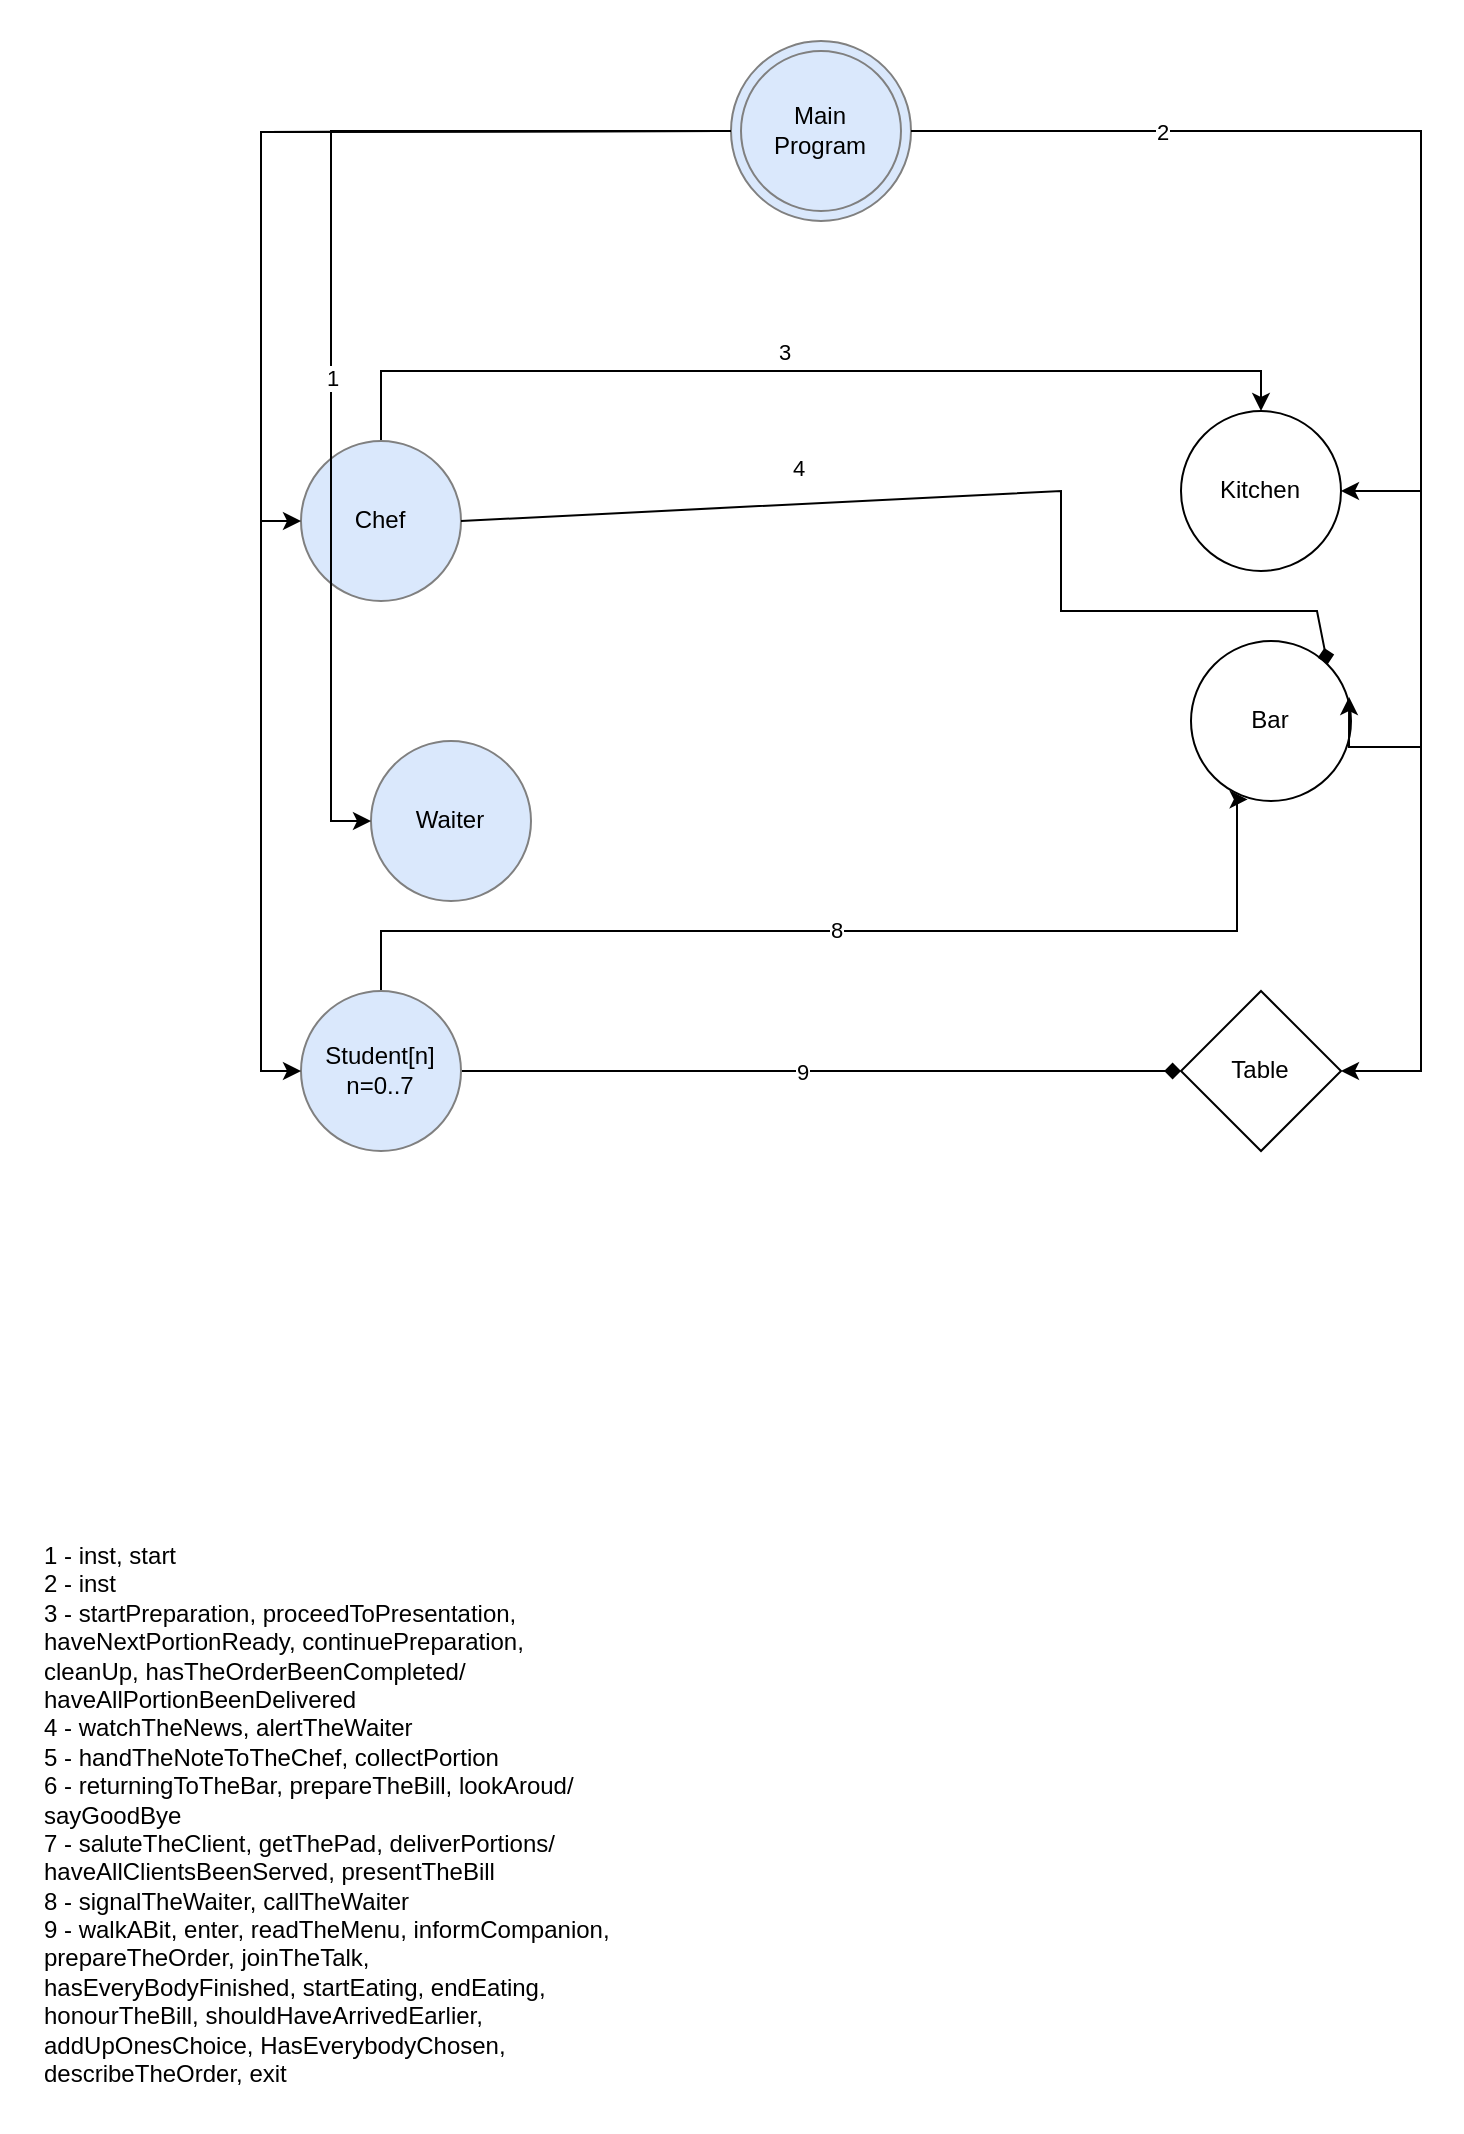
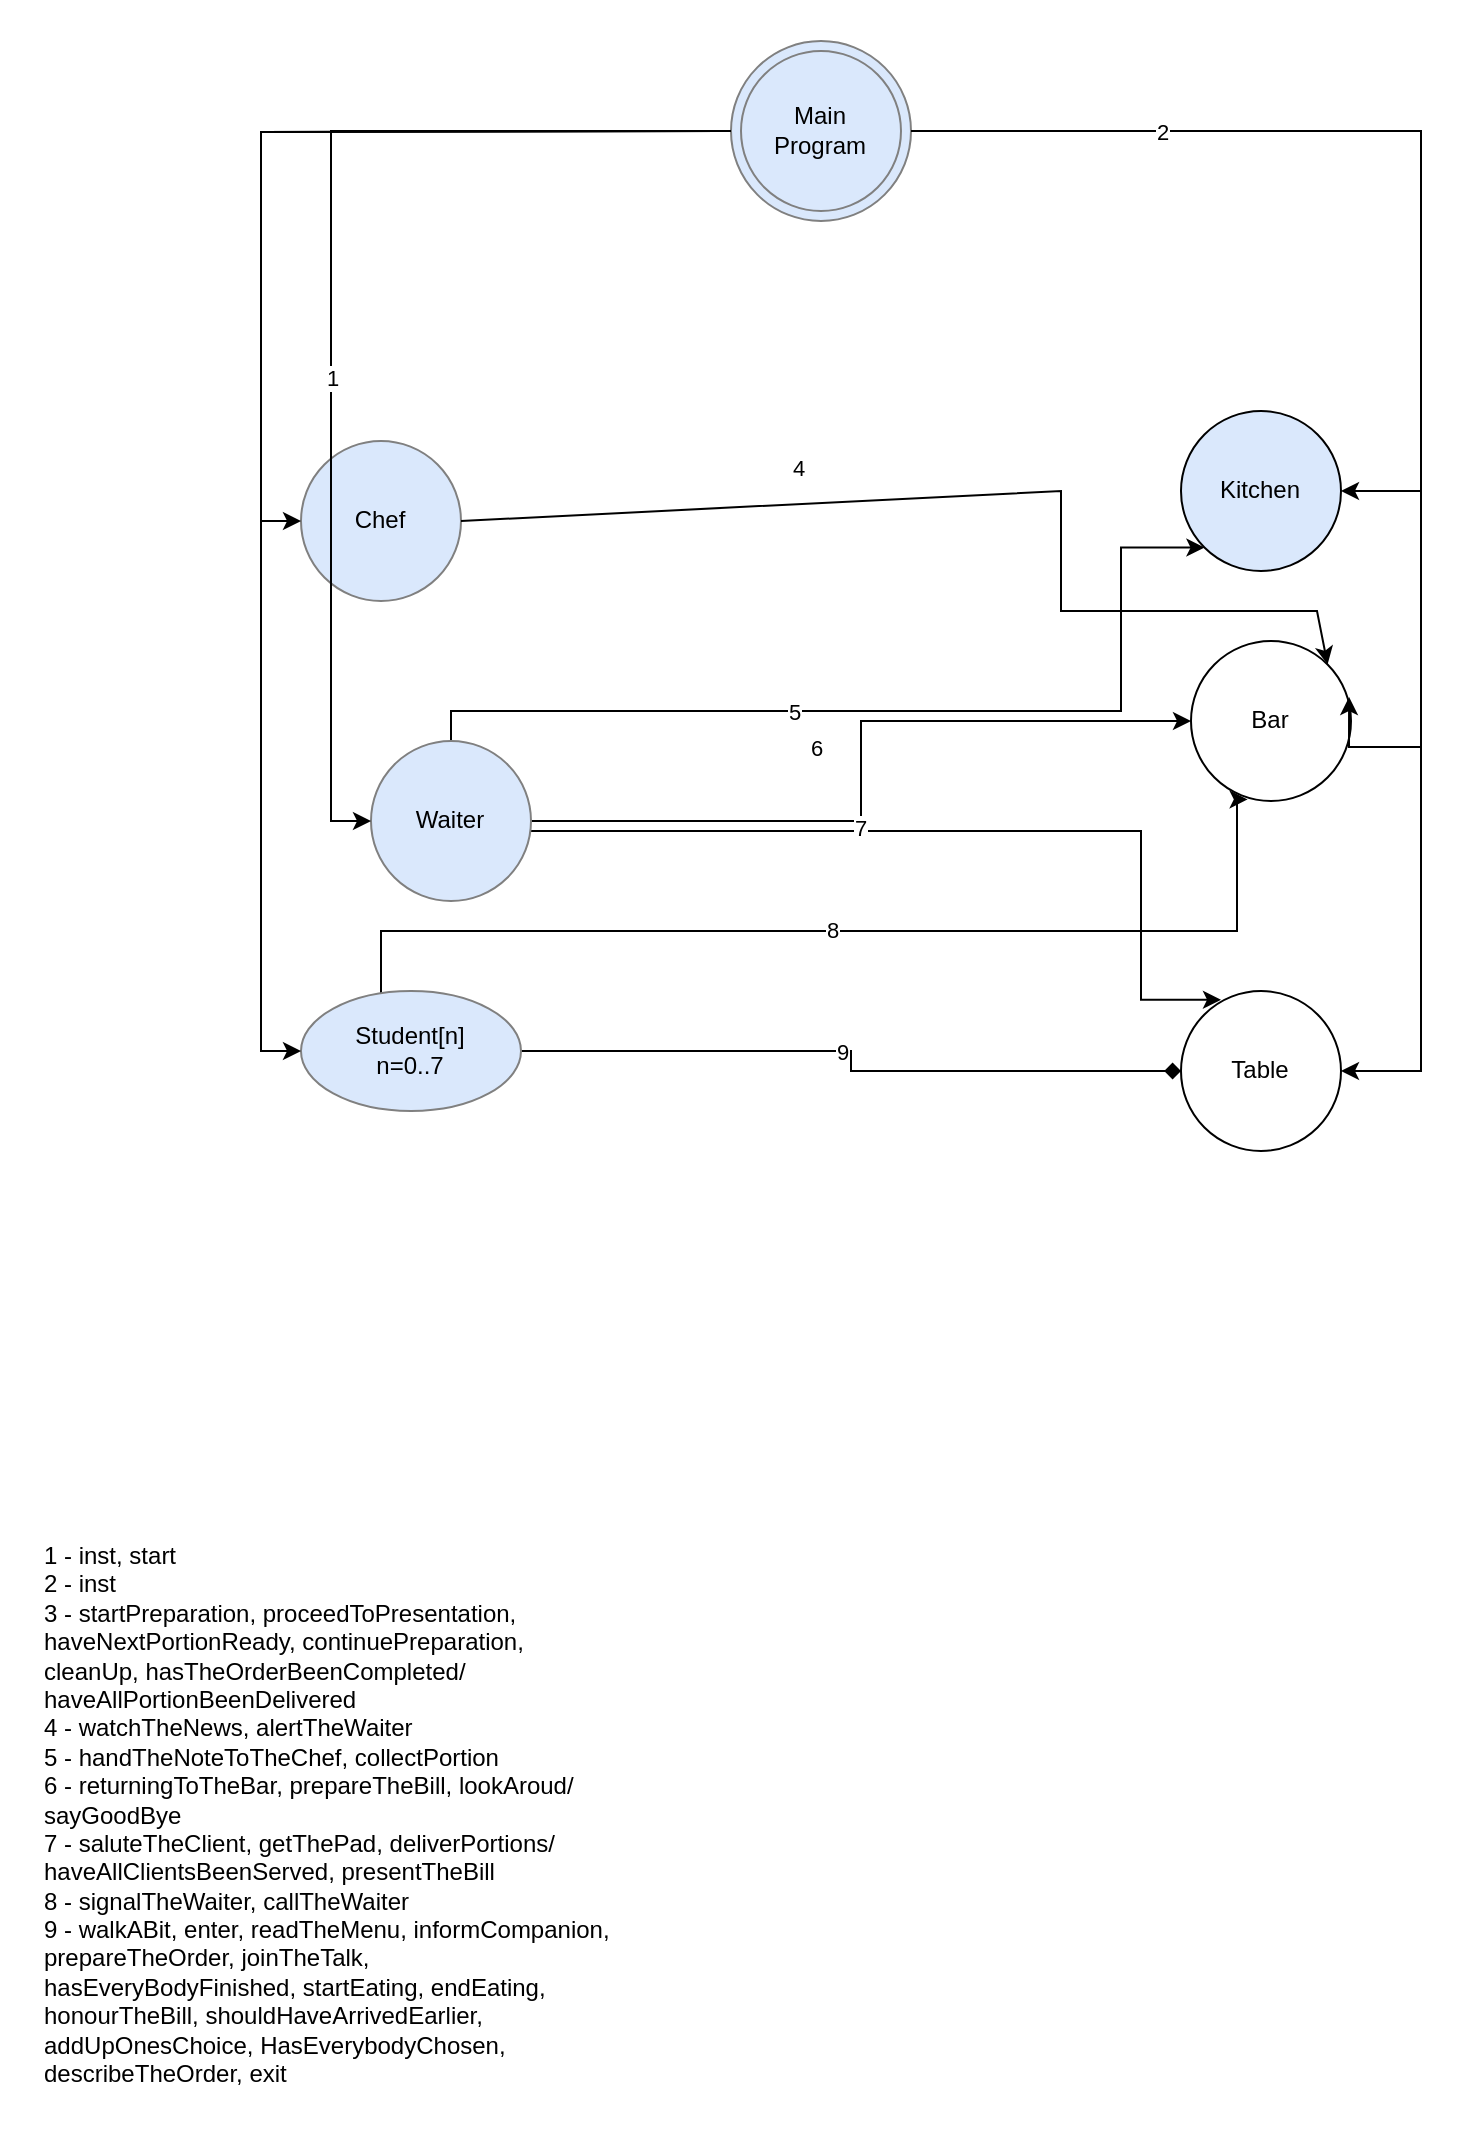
edge "Chef" -> "Kitchen": removed, label "3"
node "Kitchen": fillcolor #ffffff -> #dae8fc
edge "Chef" -> "Bar": arrowhead diamond -> classic
edge "Waiter" -> "Kitchen": added, label "5"
edge "Waiter" -> "Bar": added, label "6"
edge "Waiter" -> "Table": added, label "7"
node "Student[n] n=0..7": size 160x160 -> 220x120
node "Table": shape diamond -> ellipse
